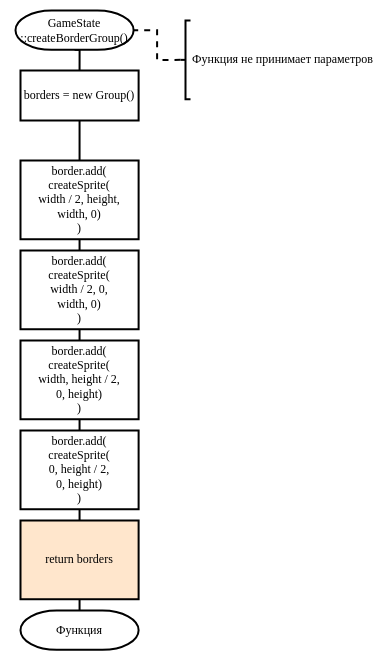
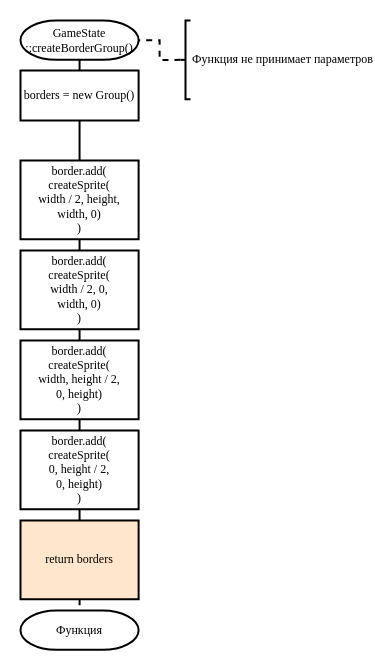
node "GameState ::createBorderGroup()": moved (75, 30) -> (80, 40)
edge "return borders" -- "Функция": style solid -> dashed
